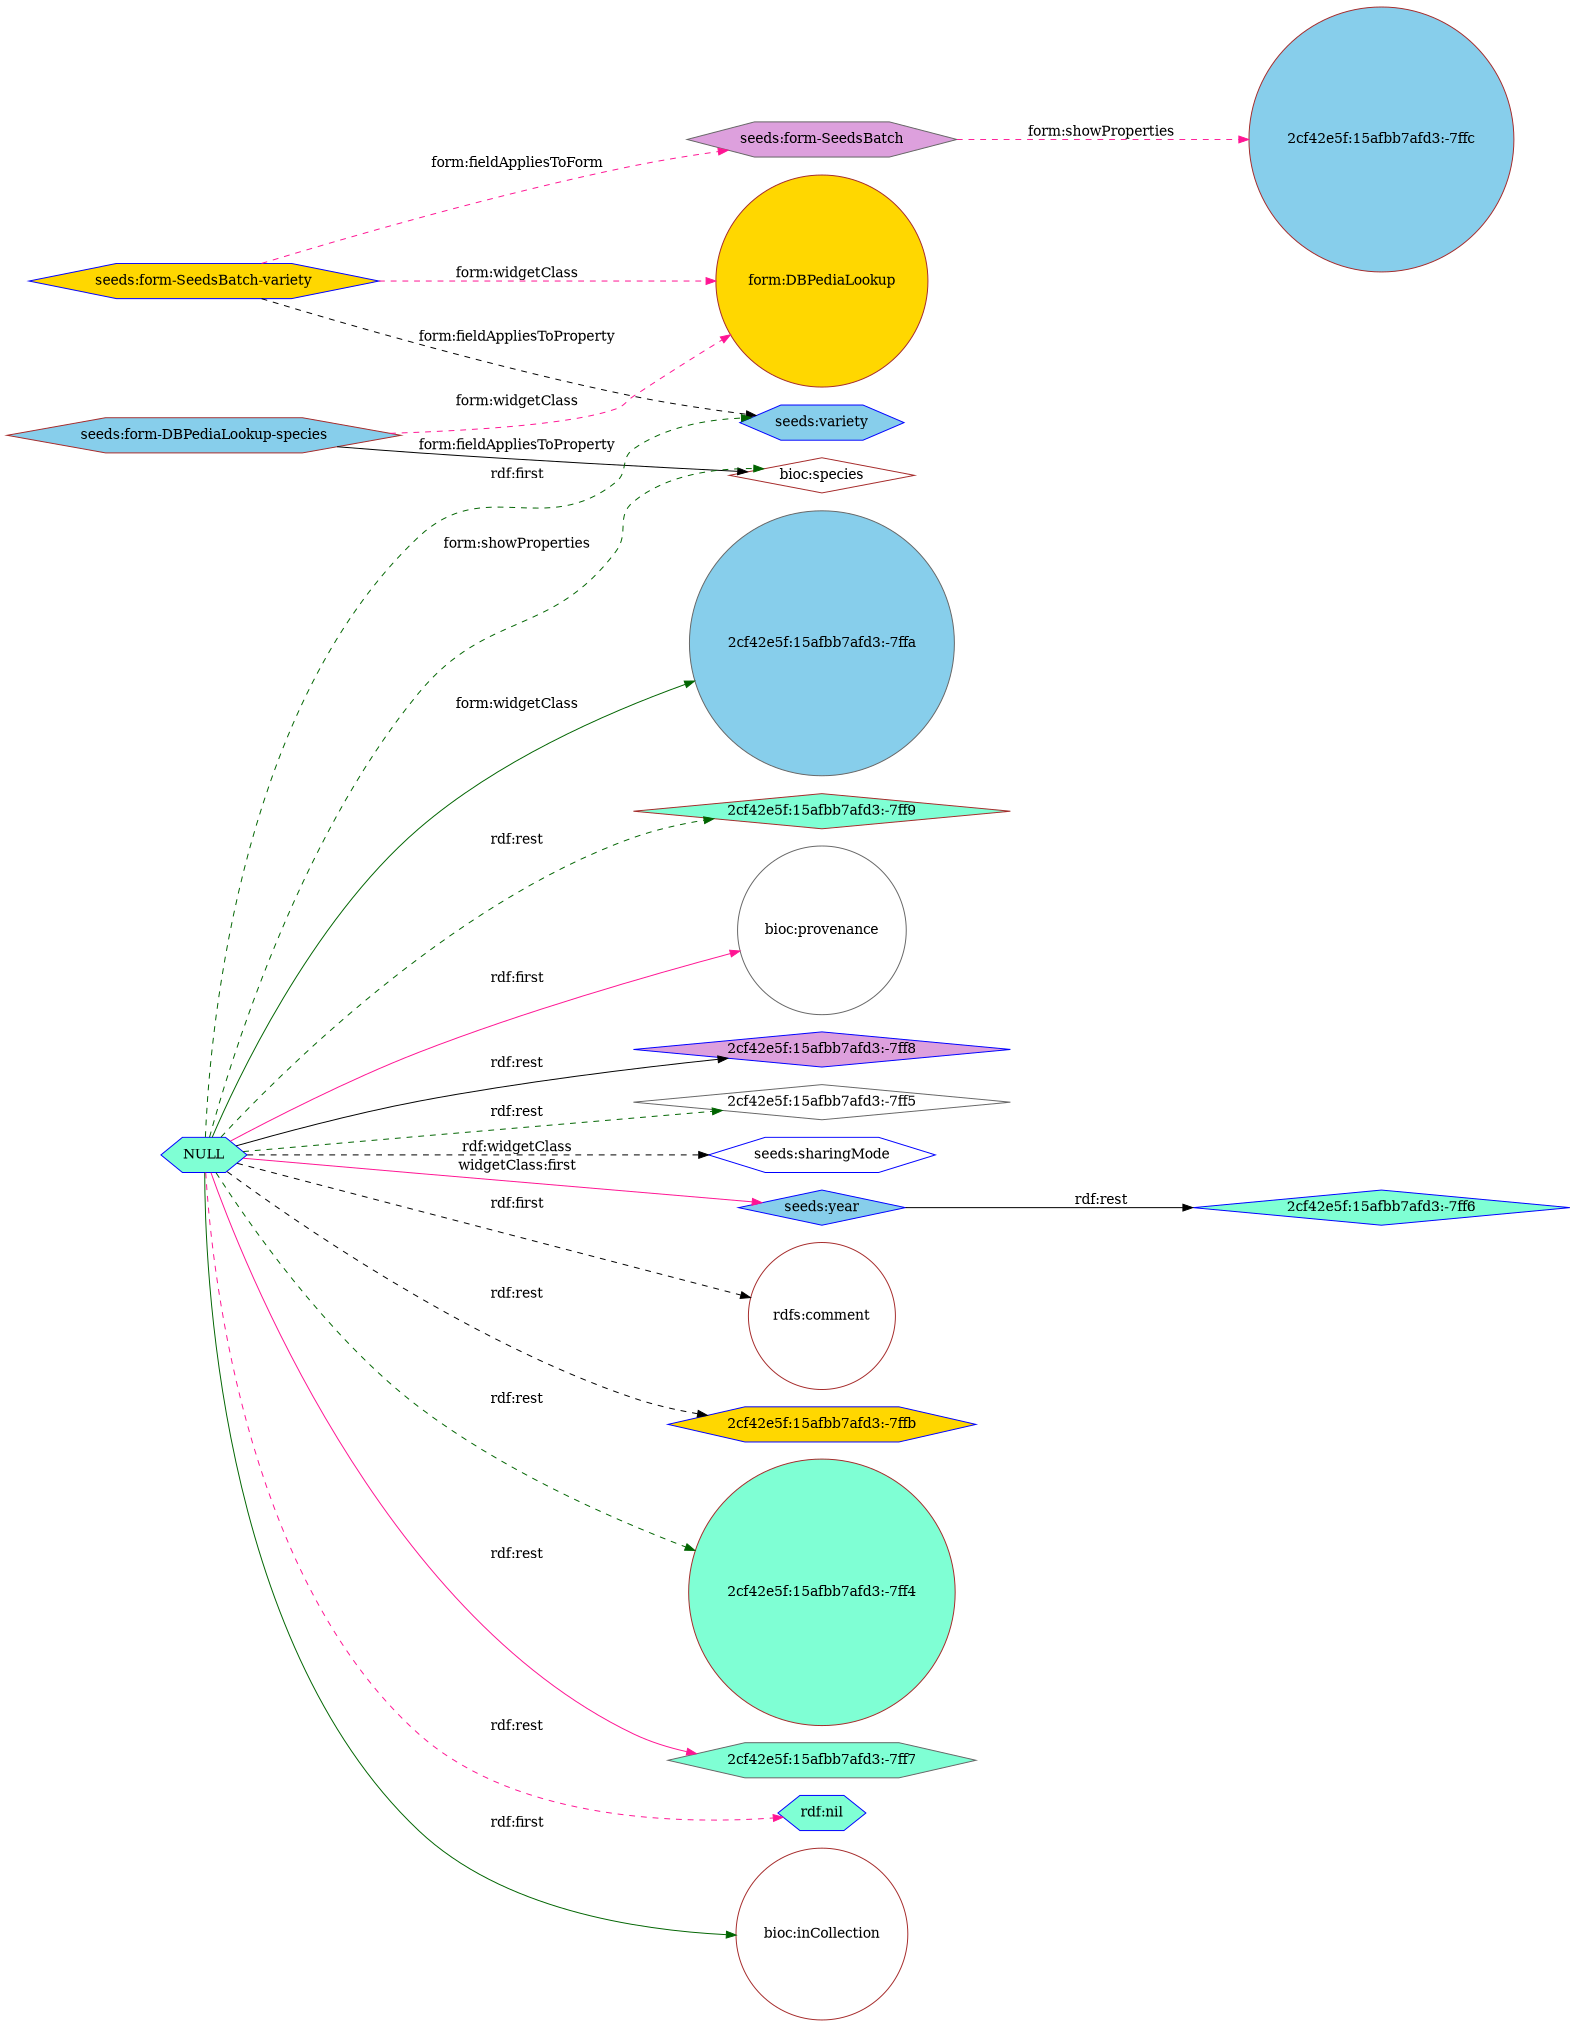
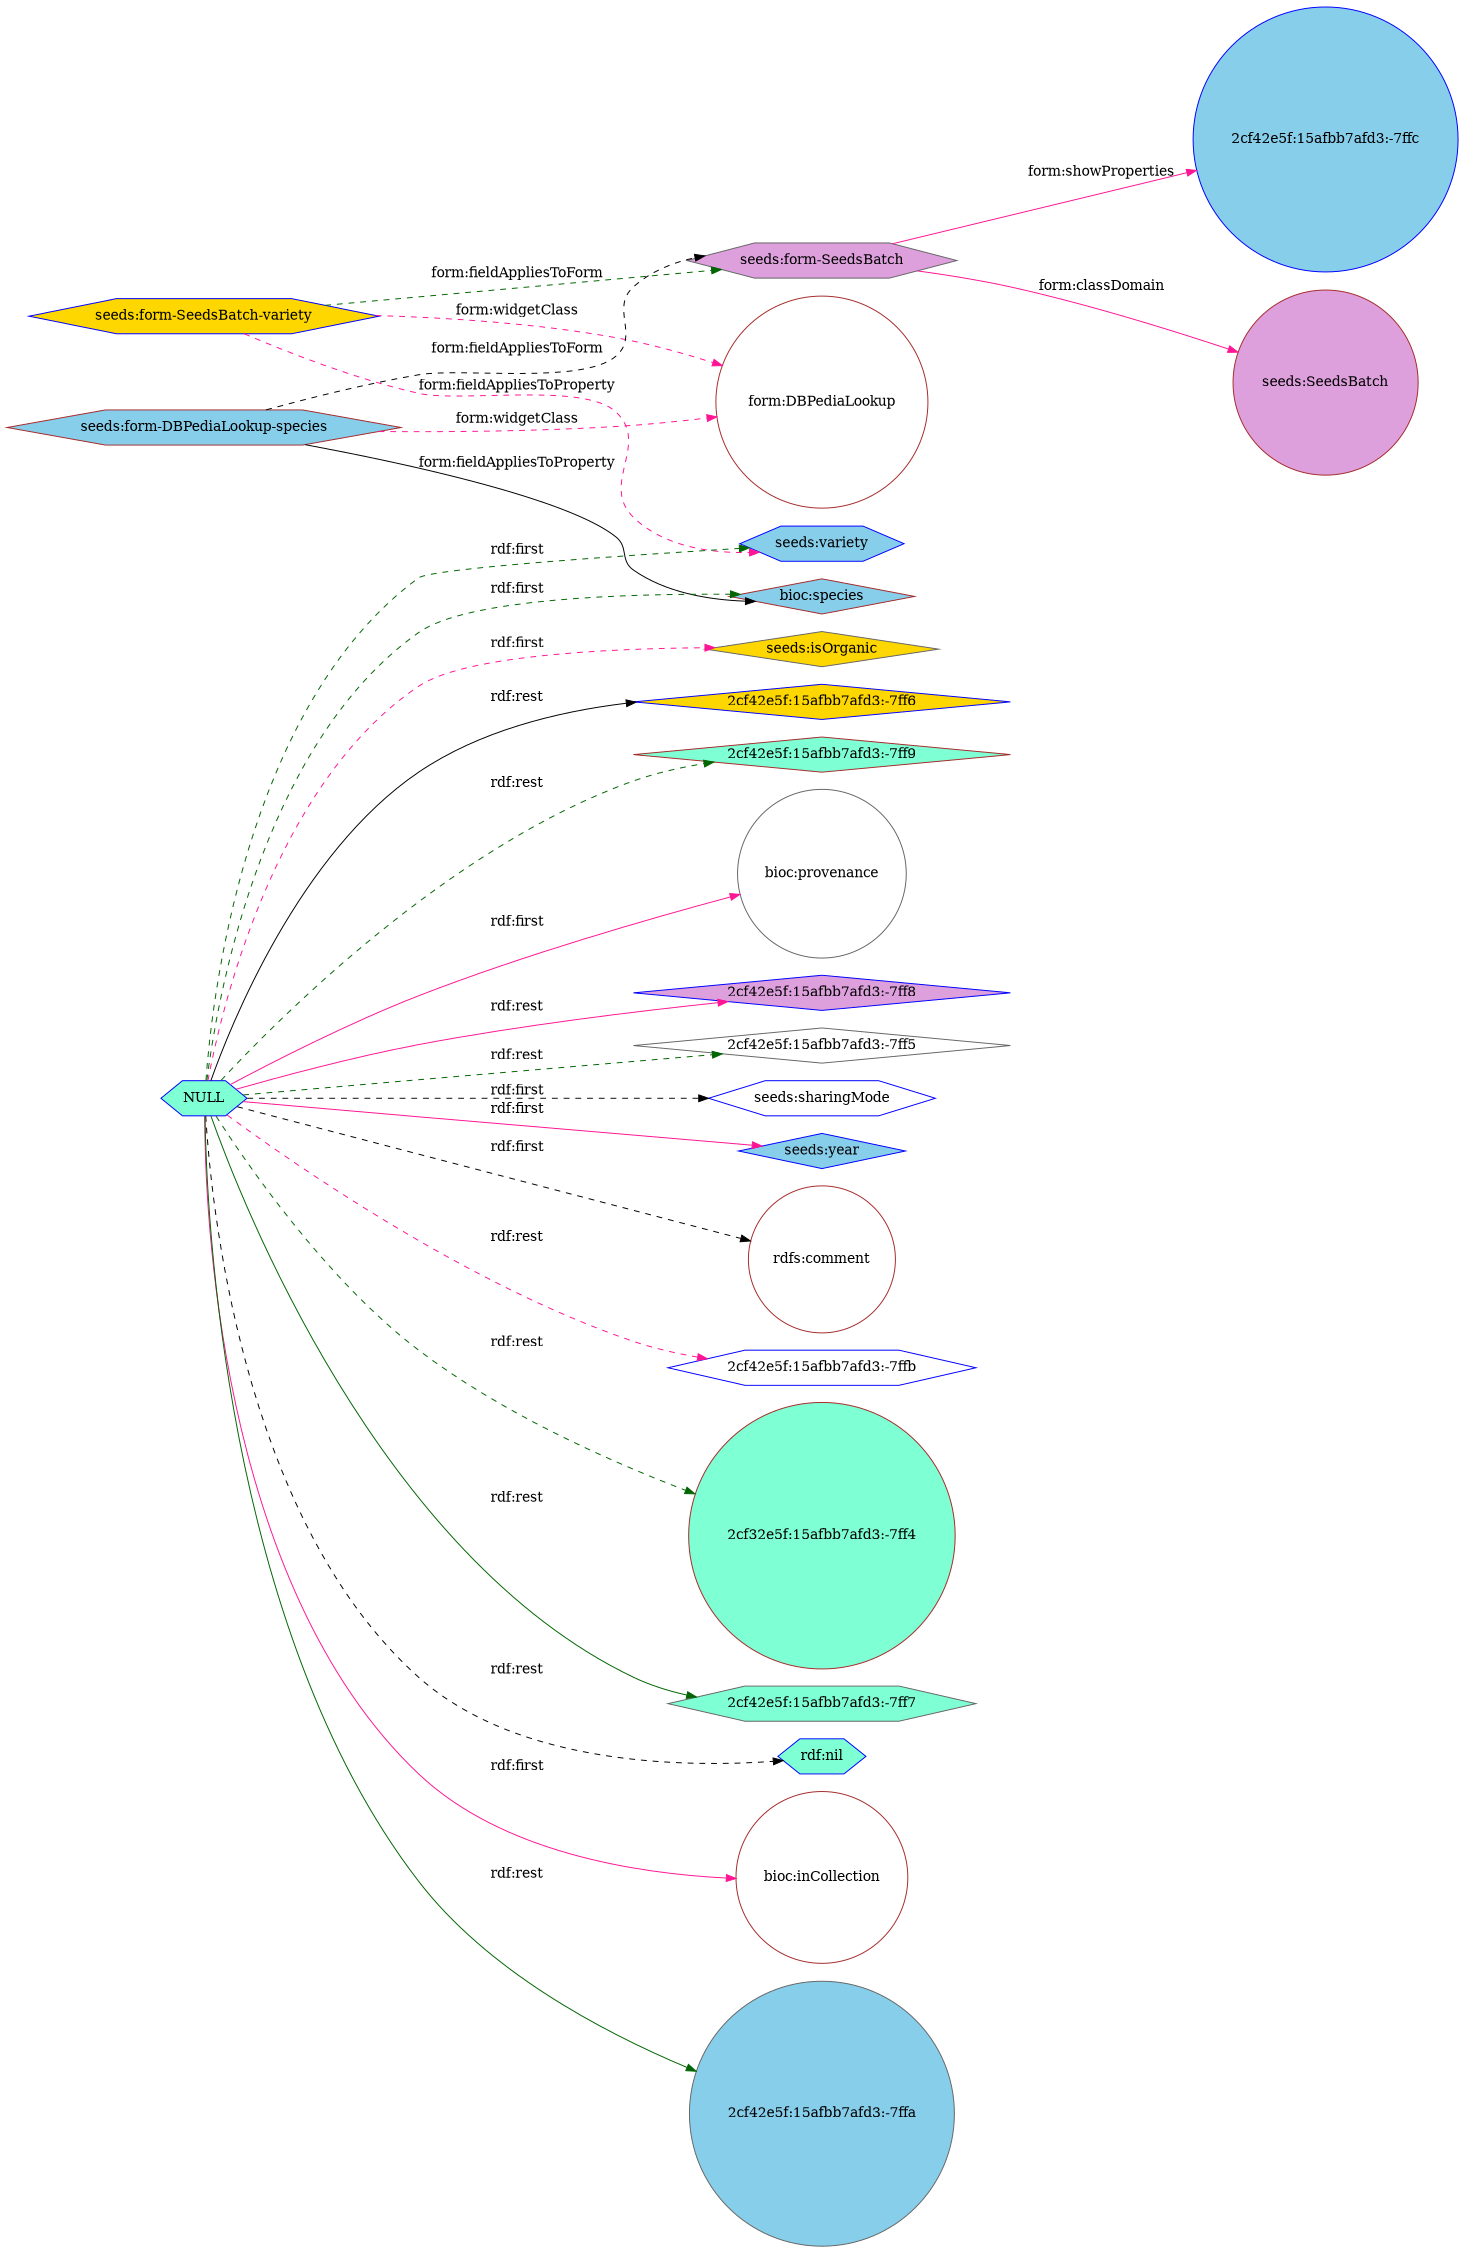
edge "seeds:form-SeedsBatch" -> "2cf42e5f:15afbb7afd3:-7ffc": style dashed -> solid
node "2cf42e5f:15afbb7afd3:-7ffc": color brown -> blue
edge "seeds:form-SeedsBatch-variety" -> "seeds:form-SeedsBatch": color deeppink -> darkgreen
node "form:DBPediaLookup": fillcolor gold -> white
edge "seeds:form-SeedsBatch-variety" -> "seeds:variety": color black -> deeppink
edge "seeds:form-DBPediaLookup-species" -> "seeds:form-SeedsBatch": added, label "form:fieldAppliesToForm"
node "seeds:SeedsBatch": added
node "bioc:species": fillcolor white -> skyblue
edge "NULL" -> "bioc:species": label "form:showProperties" -> "rdf:first"
node "seeds:isOrganic": added
edge "NULL" -> "2cf42e5f:15afbb7afd3:-7ffa": label "form:widgetClass" -> "rdf:rest"
edge "NULL" -> "2cf42e5f:15afbb7afd3:-7ff8": color black -> deeppink
edge "NULL" -> "seeds:sharingMode": label "rdf:widgetClass" -> "rdf:first"
edge "NULL" -> "seeds:year": label "widgetClass:first" -> "rdf:first"
edge "seeds:year" -> "2cf42e5f:15afbb7afd3:-7ff6": now "NULL" -> "2cf42e5f:15afbb7afd3:-7ff6"
node "2cf42e5f:15afbb7afd3:-7ff6": fillcolor aquamarine -> gold
edge "NULL" -> "2cf42e5f:15afbb7afd3:-7ffb": color black -> deeppink
node "2cf42e5f:15afbb7afd3:-7ffb": fillcolor gold -> white
edge "NULL" -> "2cf42e5f:15afbb7afd3:-7ff7": color deeppink -> darkgreen
node "2cf42e5f:15afbb7afd3:-7ff4": label "2cf42e5f:15afbb7afd3:-7ff4" -> "2cf32e5f:15afbb7afd3:-7ff4"
edge "NULL" -> "rdf:nil": color deeppink -> black
edge "NULL" -> "bioc:inCollection": color darkgreen -> deeppink
